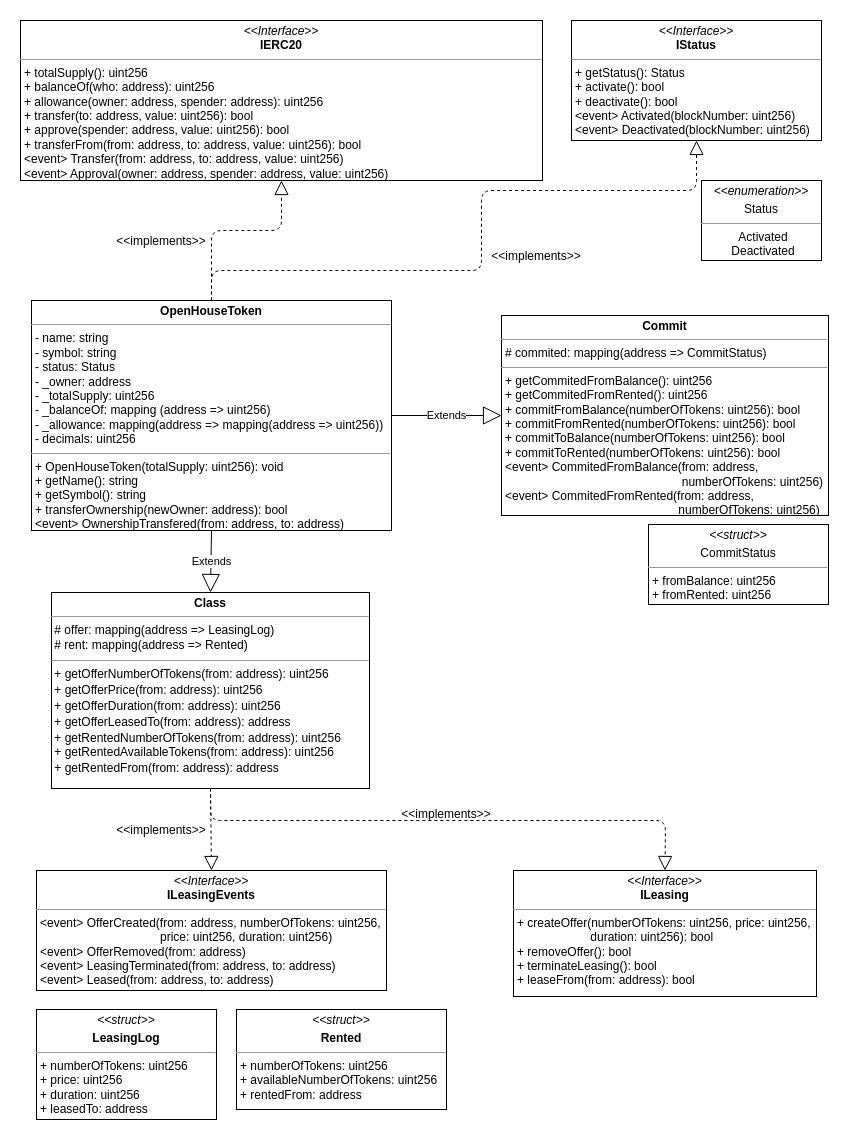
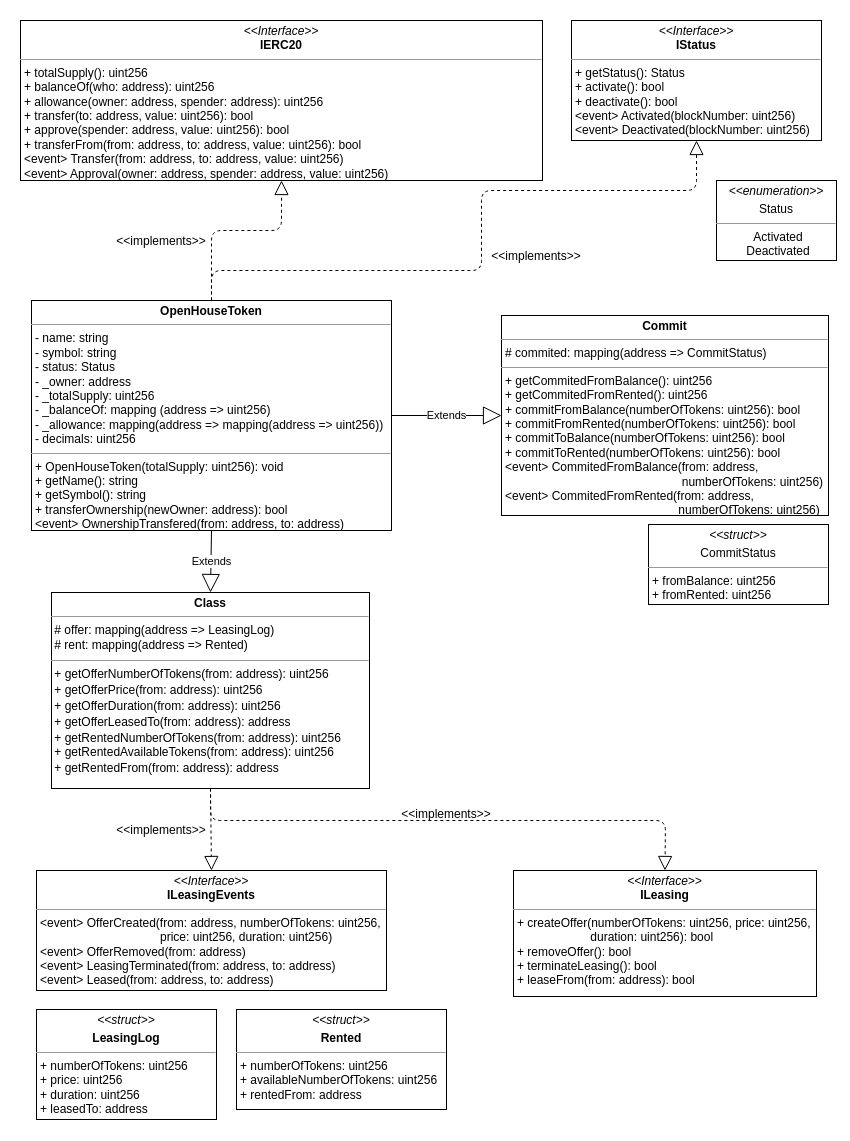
node "<<enumeration>> Status Activated Deactivated": moved (762, 221) -> (777, 221)
